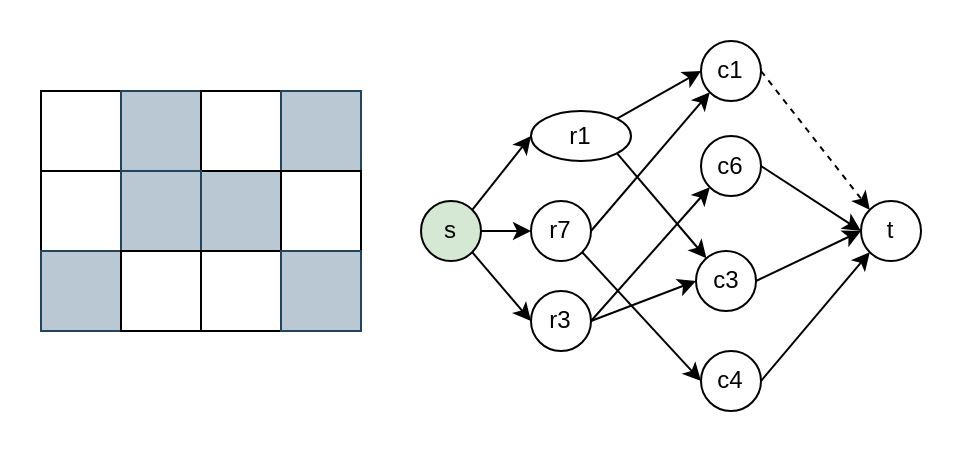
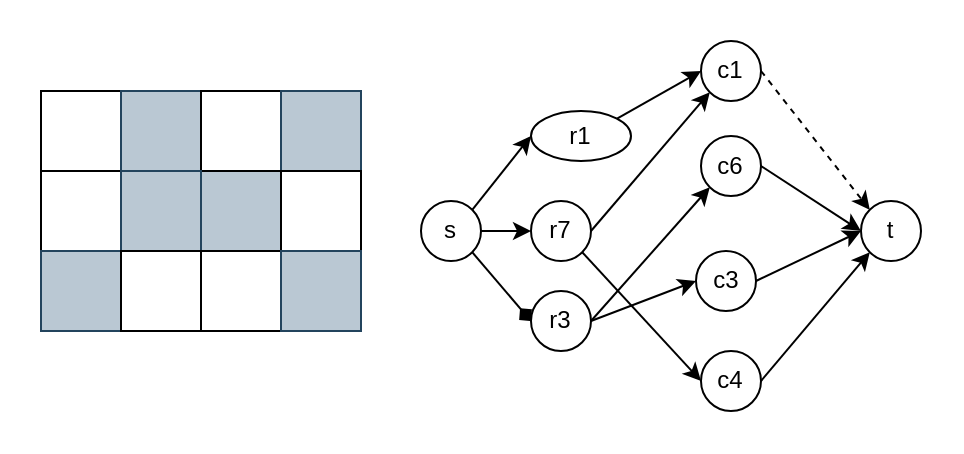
edge "r1" -> "c3": removed
node "s": fillcolor #d5e8d4 -> #ffffff
edge "s" -> "r3": arrowhead classic -> diamond
